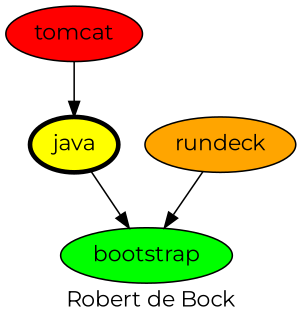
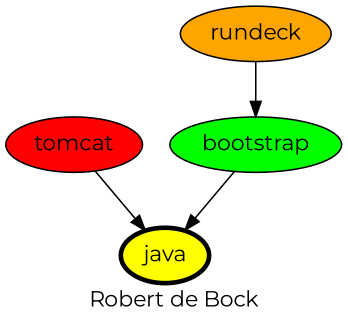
edge "java" -> "bootstrap": reversed
